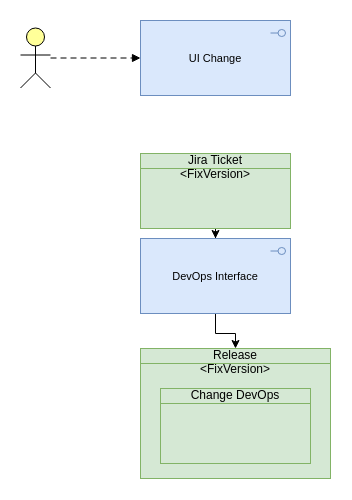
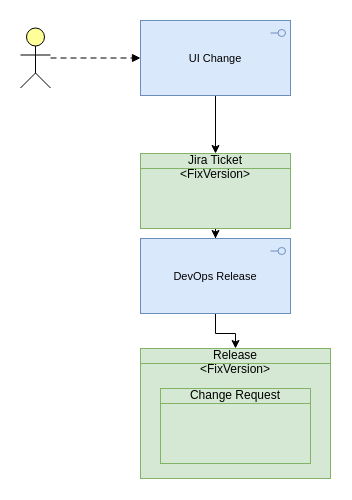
edge "UI Change" -> "Jira Ticket <FixVersion>": added
node "DevOps Interface": label "DevOps Interface" -> "DevOps Release"
node "Change DevOps": label "Change DevOps" -> "Change Request"
